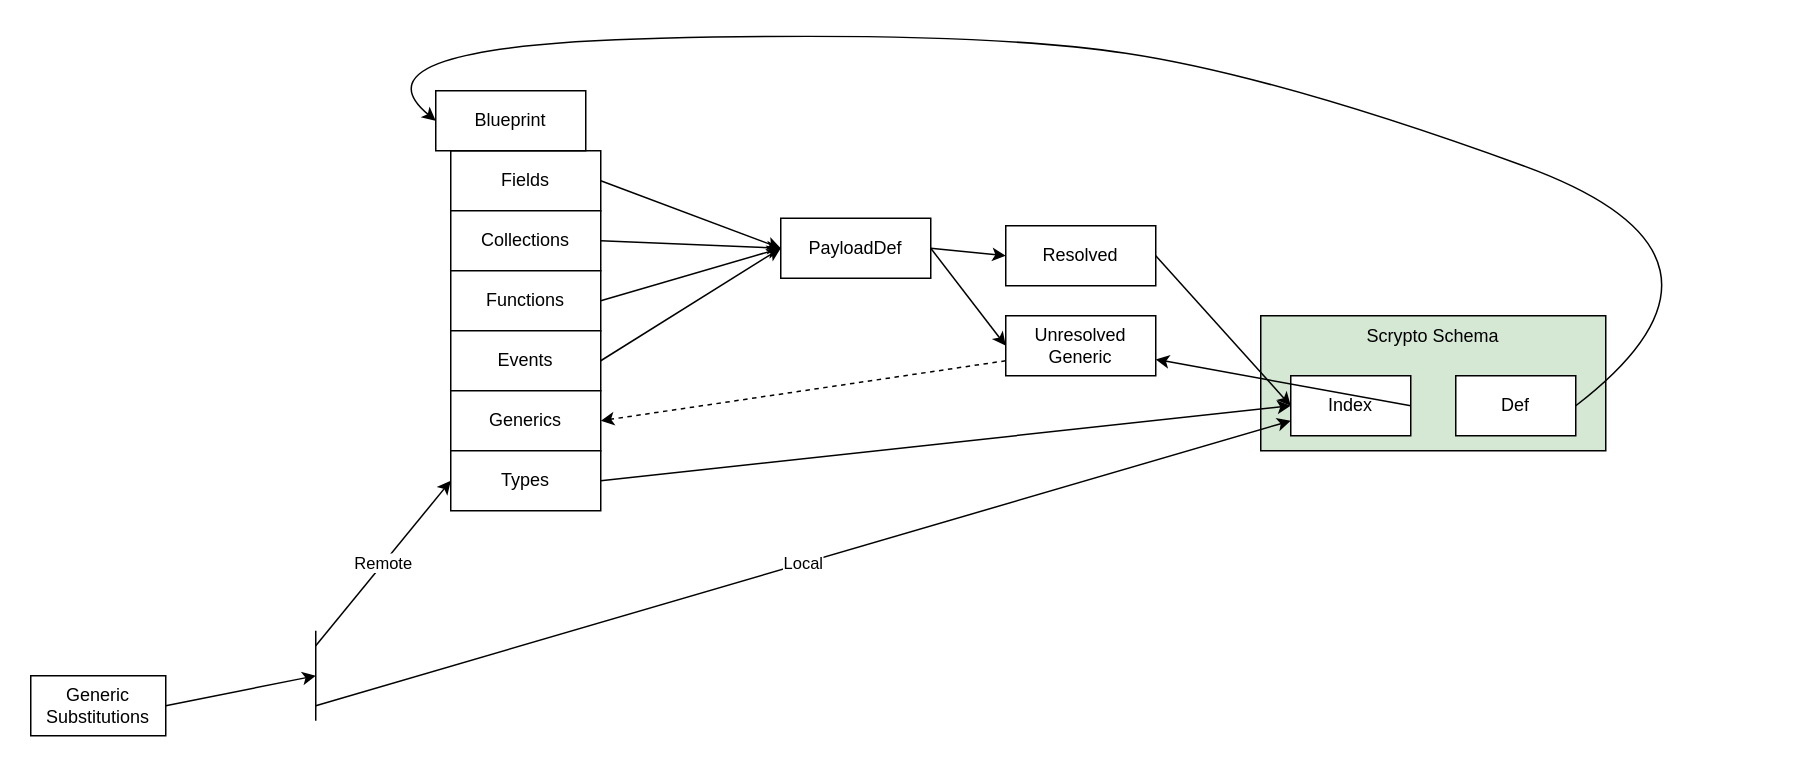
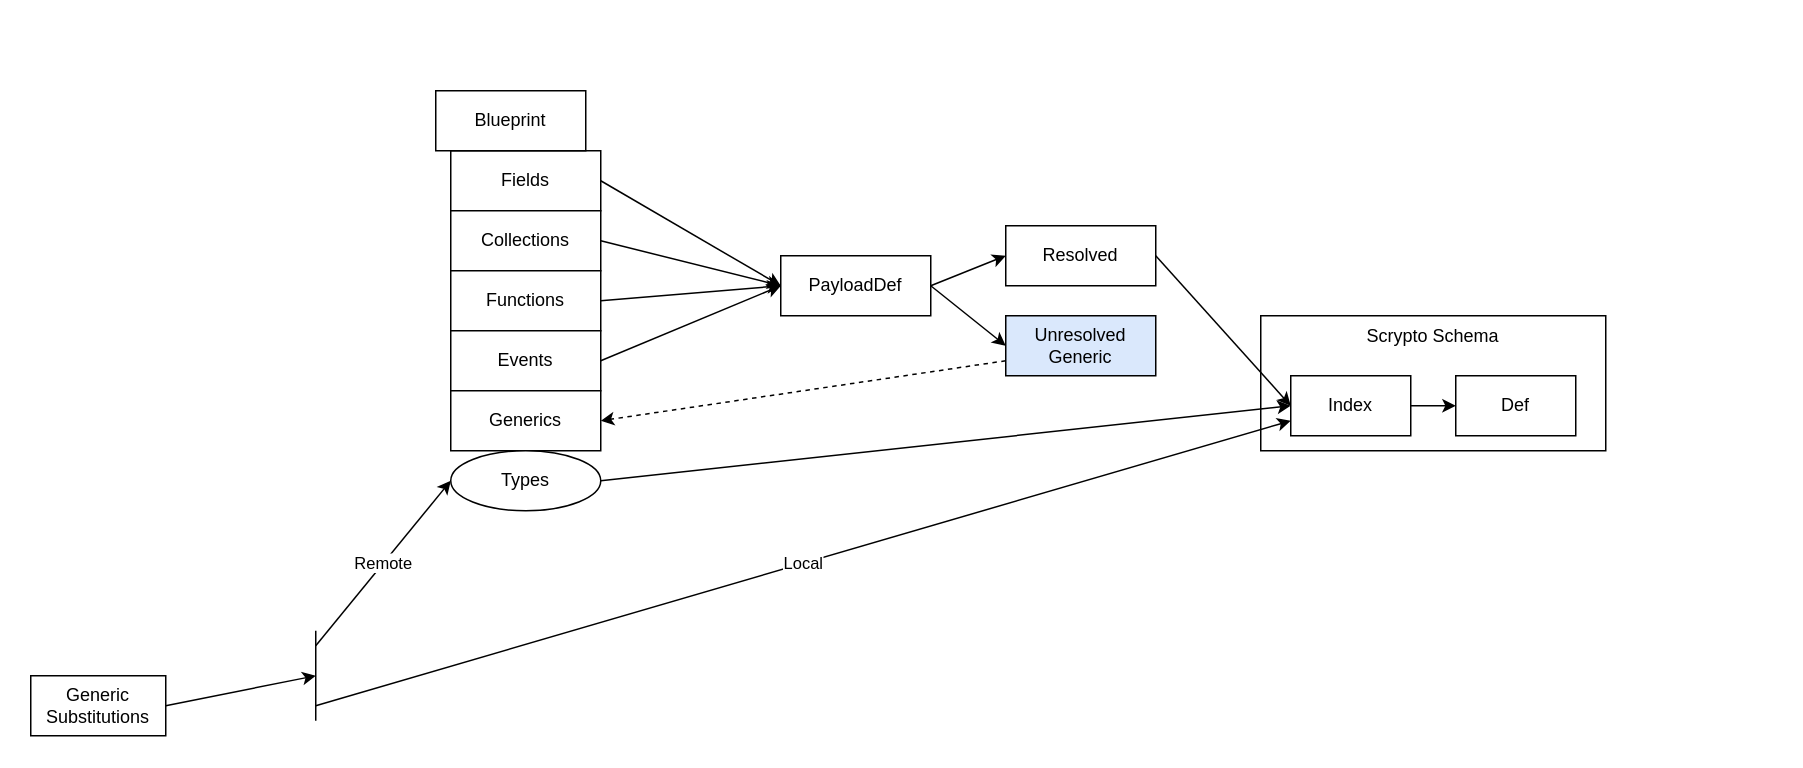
edge "Def" -> "Blueprint": removed
node "PayloadDef": moved (856, 248) -> (856, 286)
node "Unresolved Generic": fillcolor #ffffff -> #dae8fc
node "Scrypto Schema": fillcolor #d5e8d4 -> #ffffff
edge "Index" -> "Unresolved Generic": now "Index" -> "Def"
node "Types": shape rectangle -> ellipse
